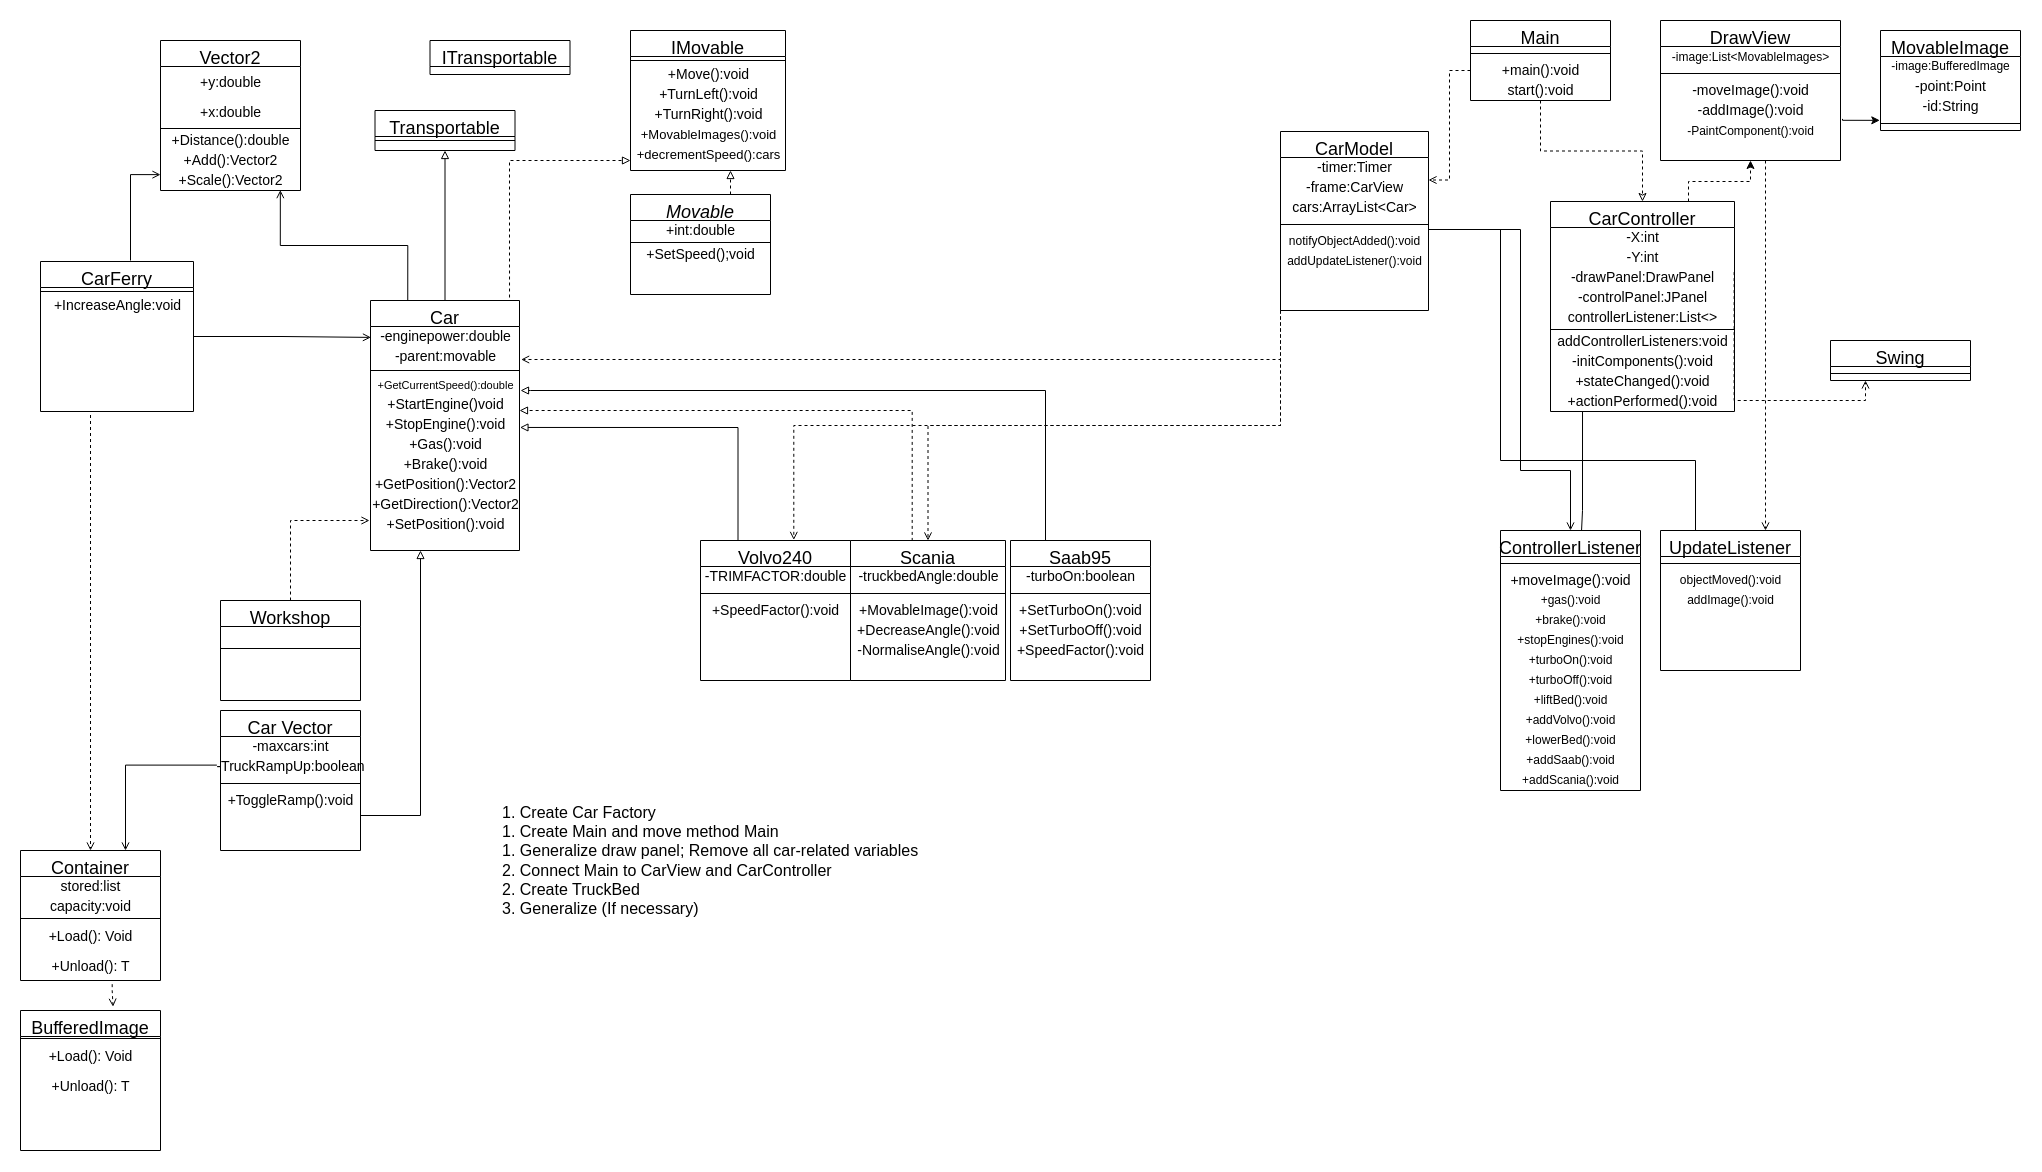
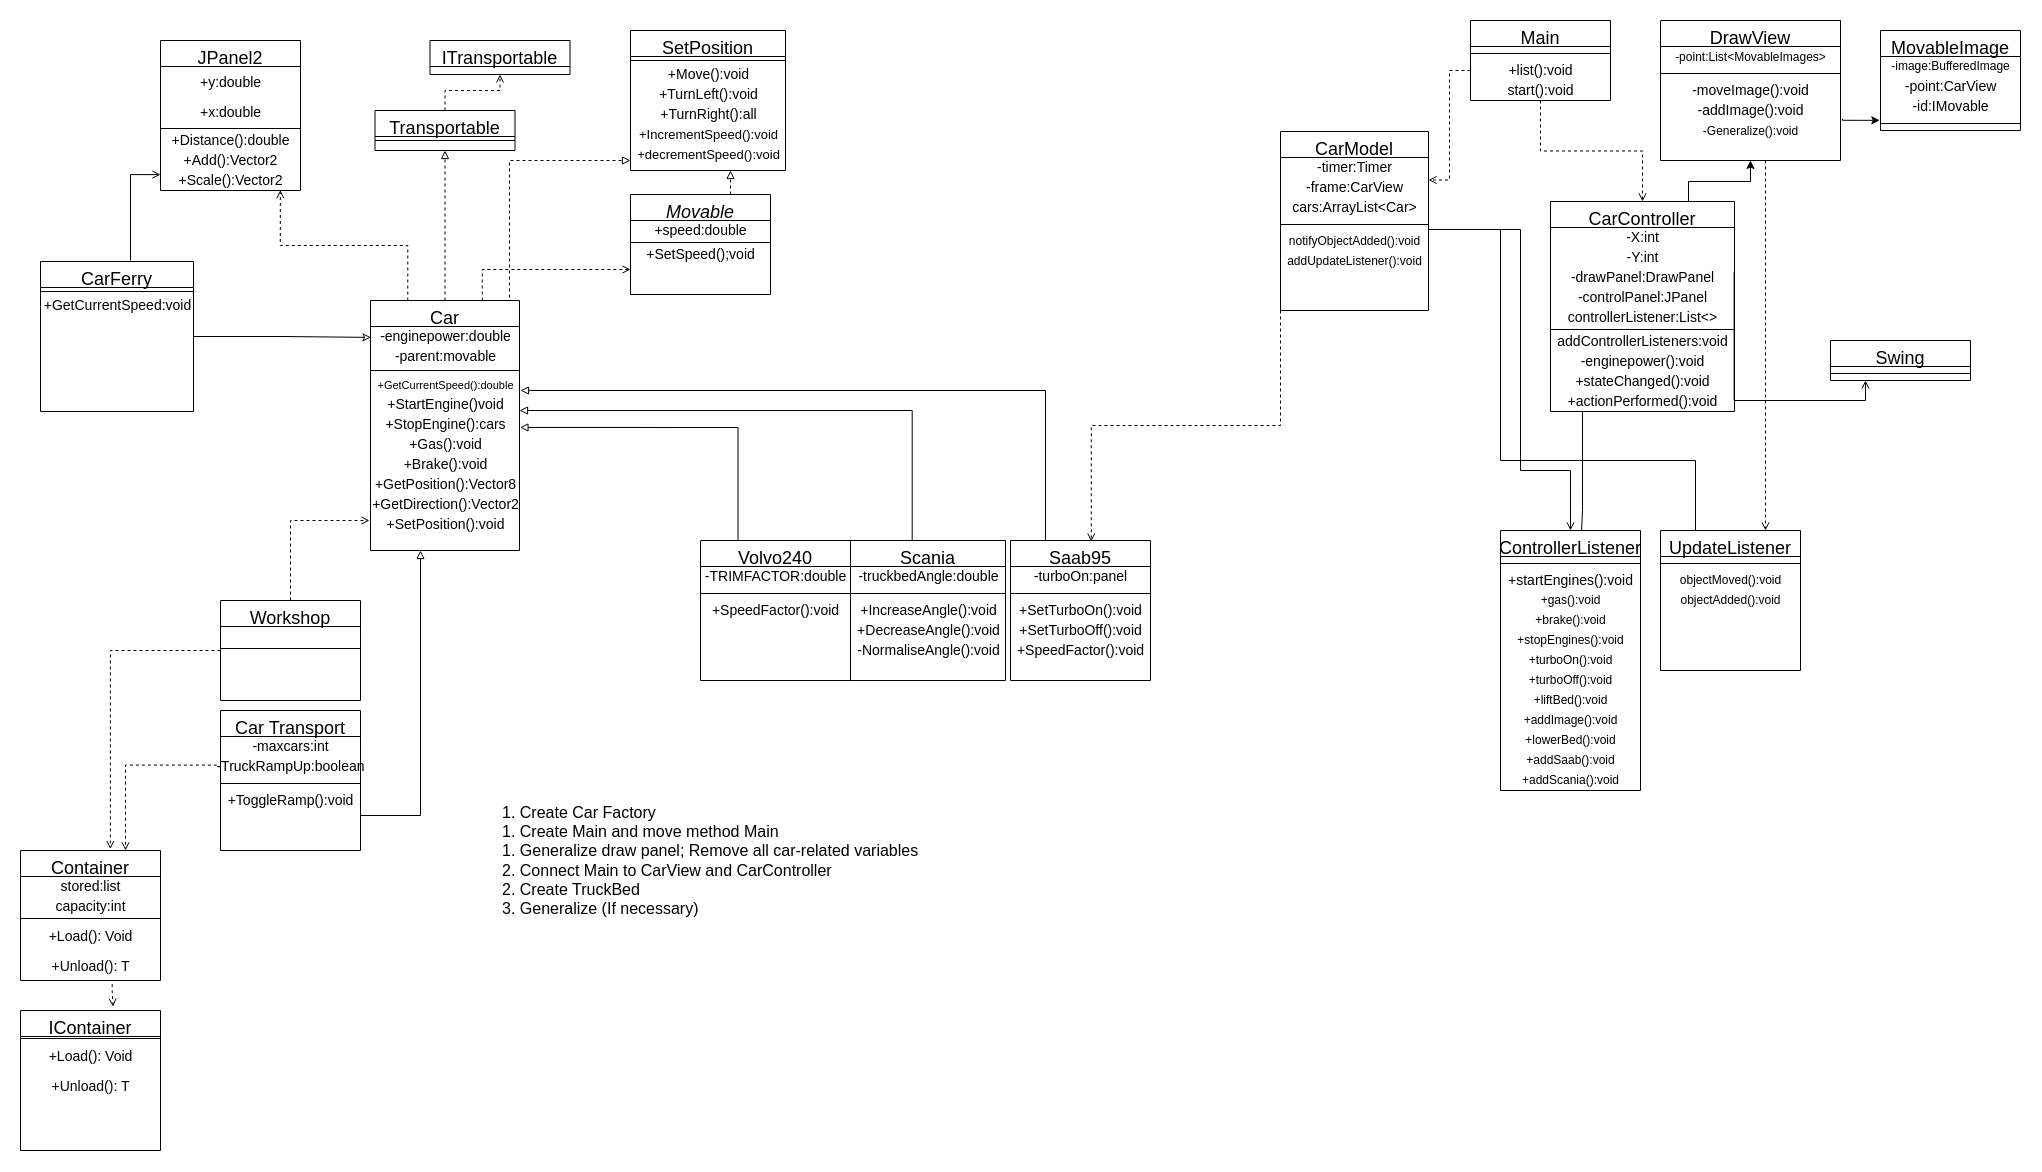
node "IMovable": label "IMovable" -> "SetPosition"
node "-image:List<MovableImages>": label "-image:List<MovableImages>" -> "-point:List<MovableImages>"
node "Vector2": label "Vector2" -> "JPanel2"
node "+main():void": label "+main():void" -> "+list():void"
node "-point:Point": label "-point:Point" -> "-point:CarView"
edge "Transportable" -> "ITransportable": added
node "-id:String": label "-id:String" -> "-id:IMovable"
node "+TurnRight():void": label "+TurnRight():void" -> "+TurnRight():all"
node "-PaintComponent():void": label "-PaintComponent():void" -> "-Generalize():void"
node "+MovableImages():void": label "+MovableImages():void" -> "+IncrementSpeed():void"
node "+decrementSpeed():cars": label "+decrementSpeed():cars" -> "+decrementSpeed():void"
edge "CarController" -> "DrawView": style dashed -> solid
edge "Main" -> "CarController": arrowhead classic -> open
edge "Car" -> "Transportable": style solid -> dashed
node "+int:double": label "+int:double" -> "+speed:double"
edge "Car" -> "+Scale():Vector2": style solid -> dashed
edge "Car" -> "Movable": added
node "+IncreaseAngle:void": label "+IncreaseAngle:void" -> "+GetCurrentSpeed:void"
edge "CarFerry" -> "-enginepower:double": arrowhead open -> classic
edge "CarModel" -> "-parent:movable": removed
node "-initComponents():void": label "-initComponents():void" -> "-enginepower():void"
edge "-drawPanel:DrawPanel" -> "Swing": style dashed -> solid
edge "Scania" -> "+StartEngine()void": style dashed -> solid
node "+StopEngine():void": label "+StopEngine():void" -> "+StopEngine():cars"
edge "CarModel" -> "Volvo240": removed
edge "CarModel" -> "Scania": removed
edge "CarModel" -> "Saab95": added
node "+GetPosition():Vector2": label "+GetPosition():Vector2" -> "+GetPosition():Vector8"
node "-turboOn:boolean": label "-turboOn:boolean" -> "-turboOn:panel"
node "+moveImage():void": label "+moveImage():void" -> "+startEngines():void"
node "addImage():void": label "addImage():void" -> "objectAdded():void"
node "+MovableImage():void": label "+MovableImage():void" -> "+IncreaseAngle():void"
edge "CarFerry" -> "Container": removed
edge "Workshop" -> "Container": added
node "+addVolvo():void": label "+addVolvo():void" -> "+addImage():void"
node "Car Vector": label "Car Vector" -> "Car Transport"
edge "-TruckRampUp:boolean" -> "Container": style solid -> dashed
node "capacity:void": label "capacity:void" -> "capacity:int"
node "BufferedImage": label "BufferedImage" -> "IContainer"
